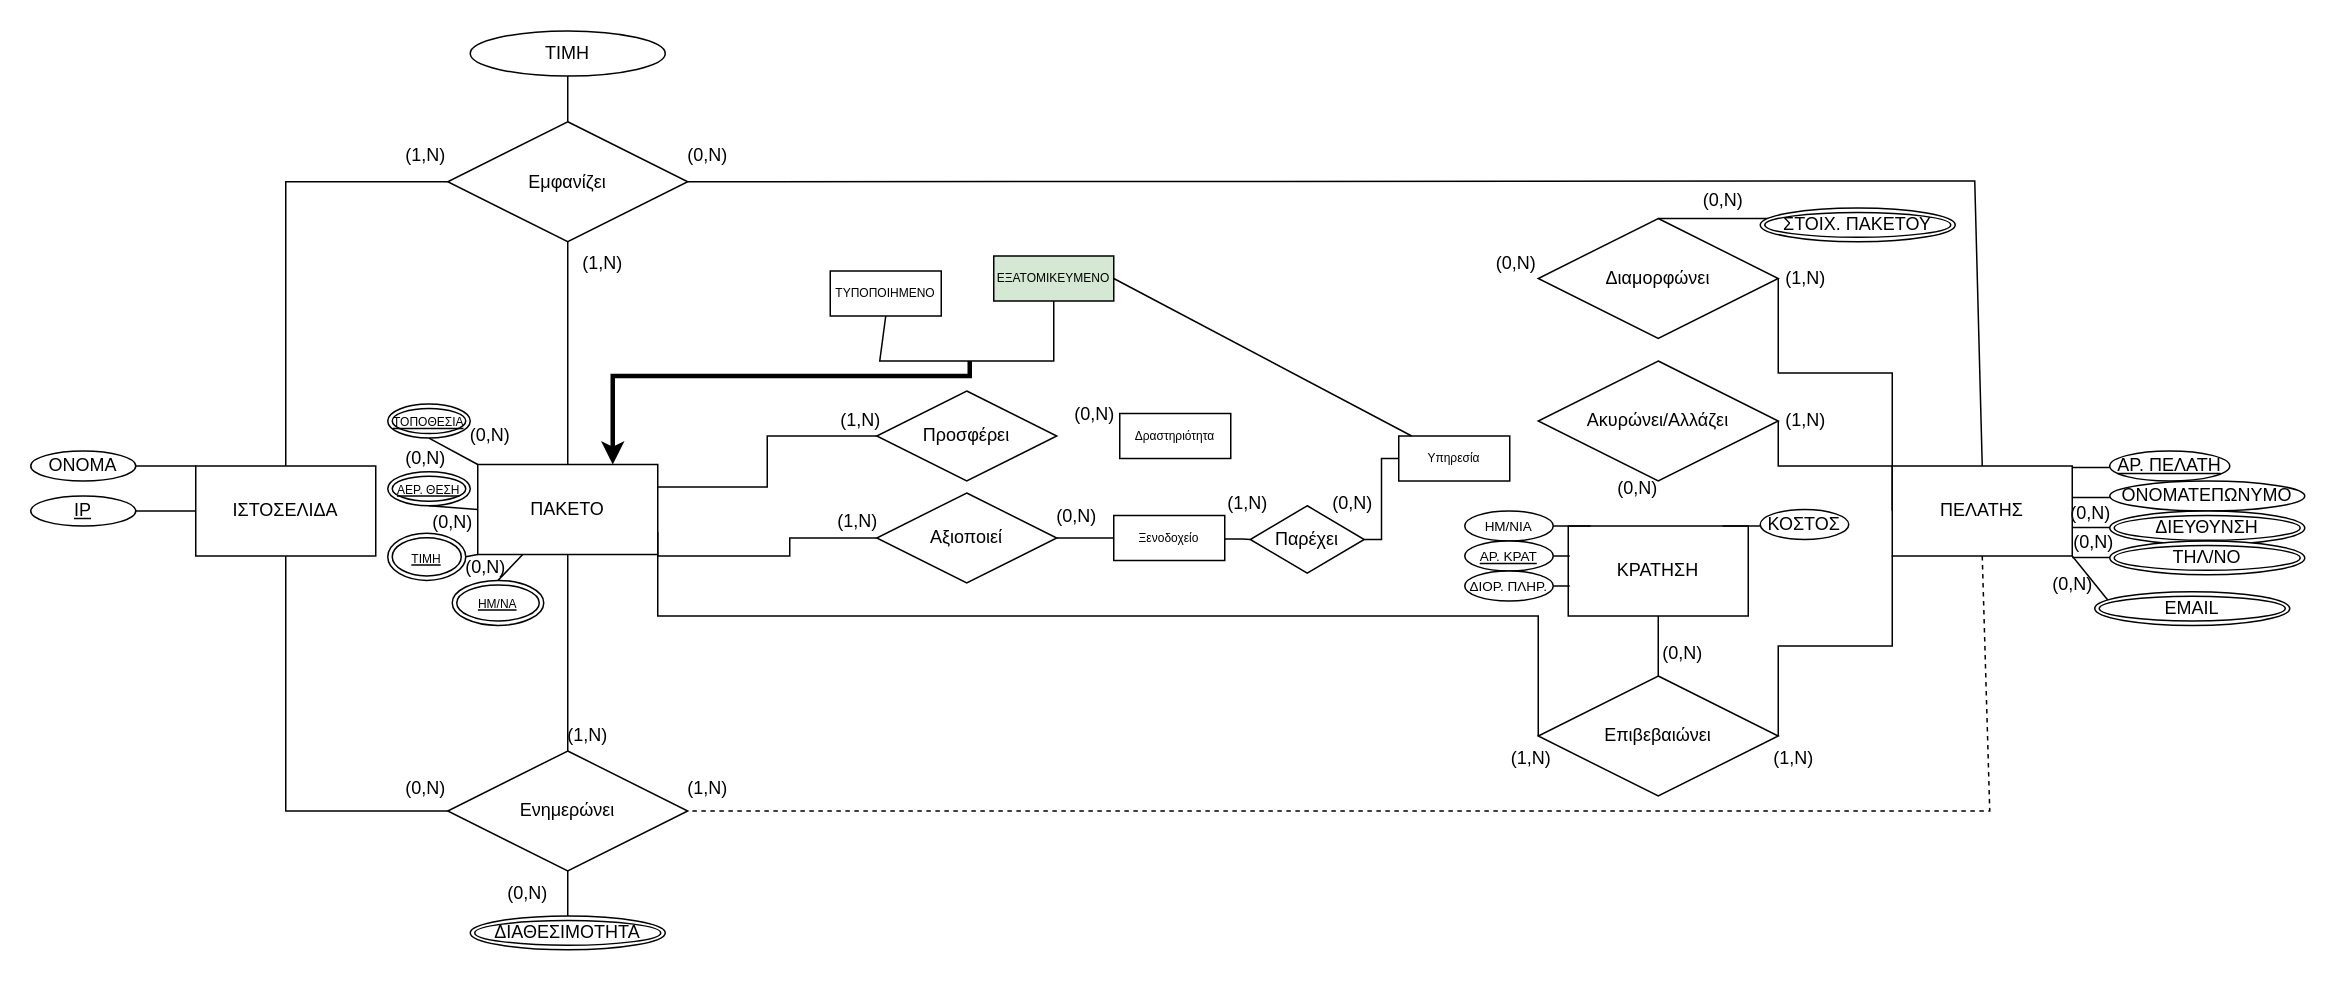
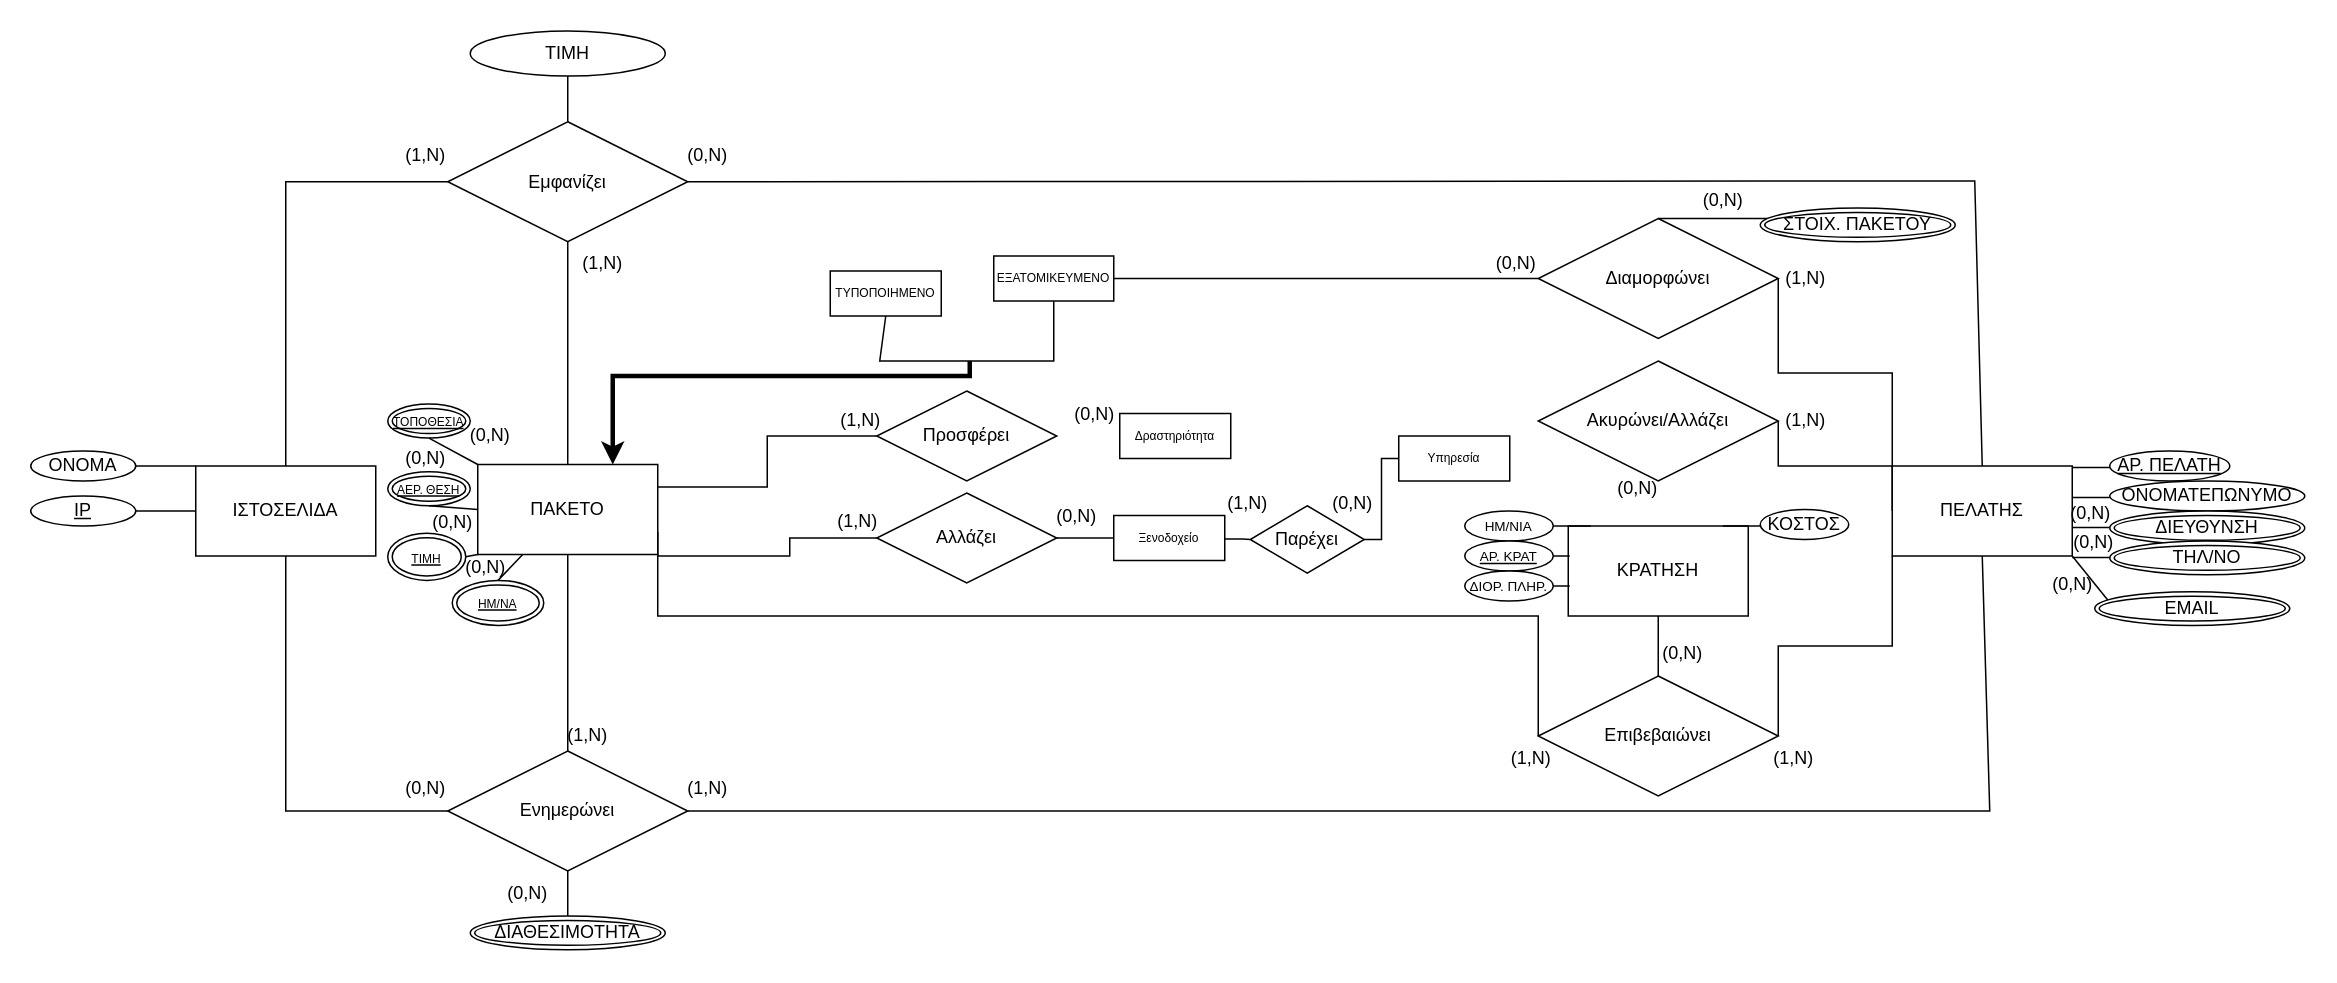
node "ΕΞΑΤΟΜΙΚΕΥΜΕΝΟ": fillcolor #d5e8d4 -> #ffffff
edge "ΕΞΑΤΟΜΙΚΕΥΜΕΝΟ" -- "Υπηρεσία": now "ΕΞΑΤΟΜΙΚΕΥΜΕΝΟ" -- "Διαμορφώνει"
node "Αξιοποιεί": label "Αξιοποιεί" -> "Αλλάζει"
edge "ΠΕΛΑΤΗΣ" -- "Ενημερώνει": style dashed -> solid
